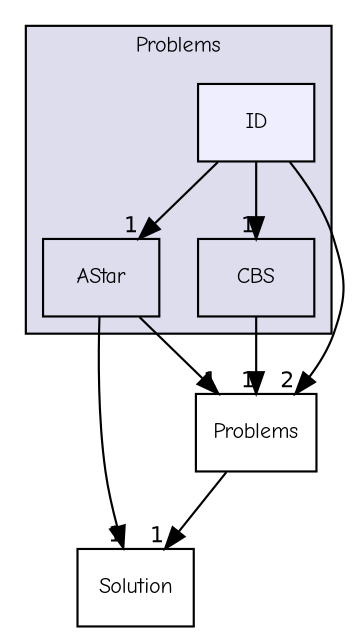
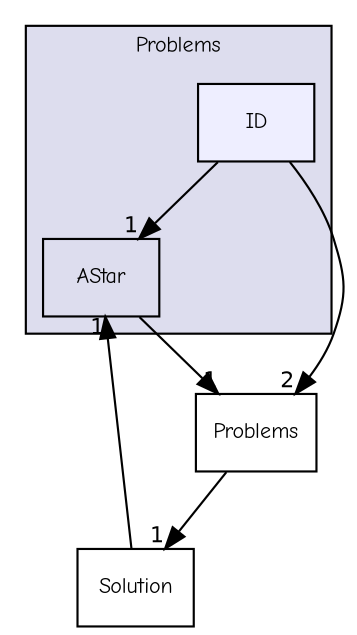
node "CBS": removed
edge "AStar" -> "Solution": reversed
